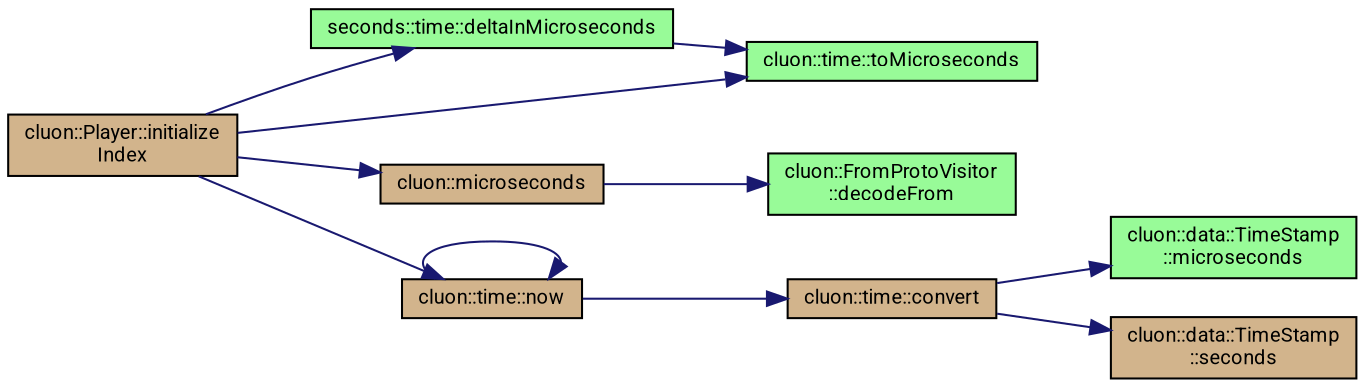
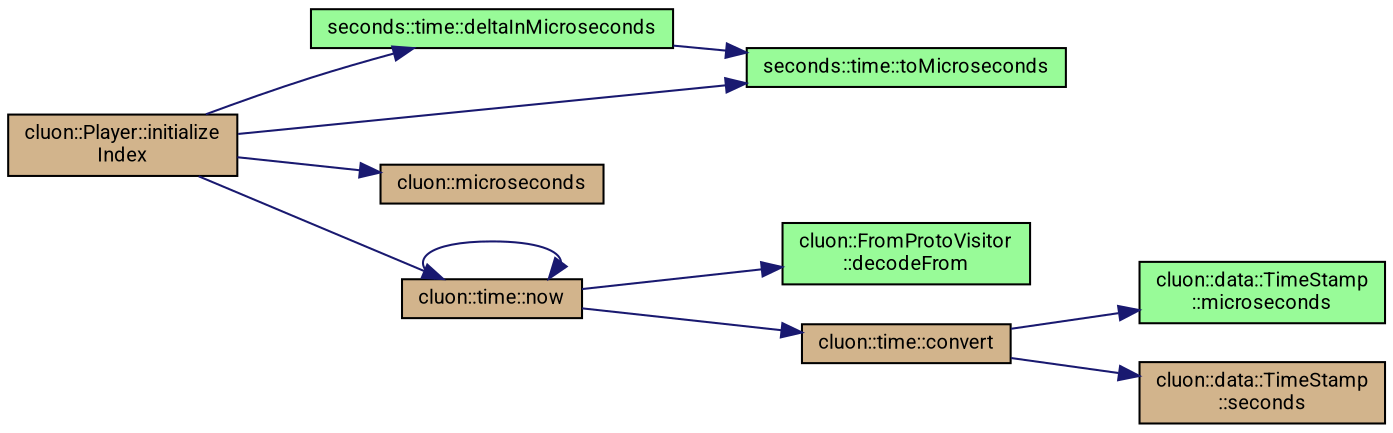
node "cluon::time::toMicroseconds": label "cluon::time::toMicroseconds" -> "seconds::time::toMicroseconds"
edge "cluon::microseconds" -> "cluon::FromProtoVisitor ::decodeFrom": now "cluon::time::now" -> "cluon::FromProtoVisitor ::decodeFrom"
